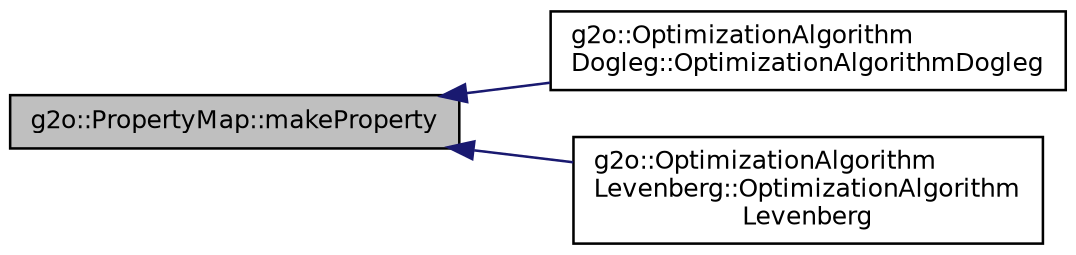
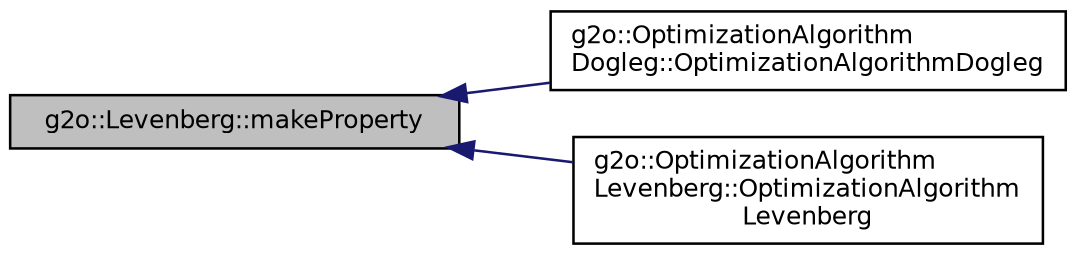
node "g2o::PropertyMap::makeProperty": label "g2o::PropertyMap::makeProperty" -> "g2o::Levenberg::makeProperty"
